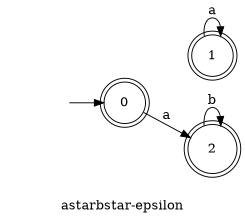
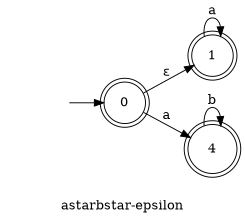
edge "0" -> "1": added, label "ε"
node "2": label "2" -> "4"
